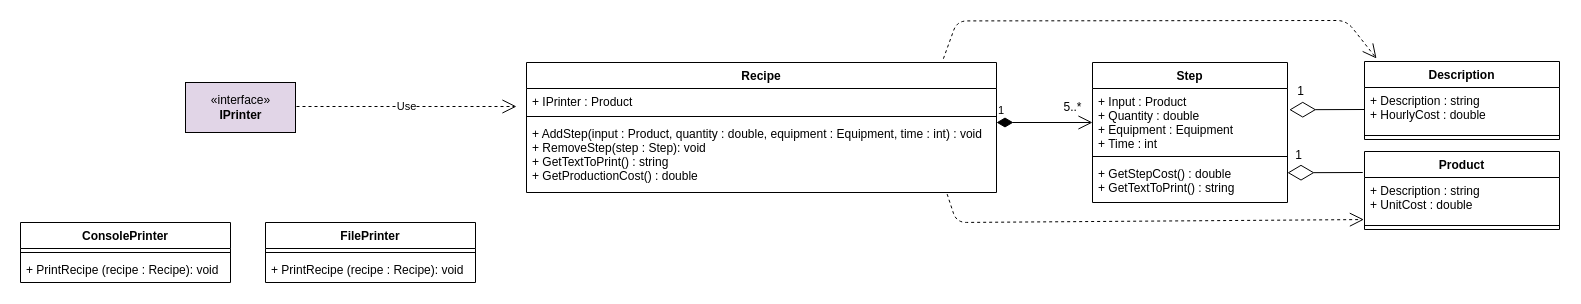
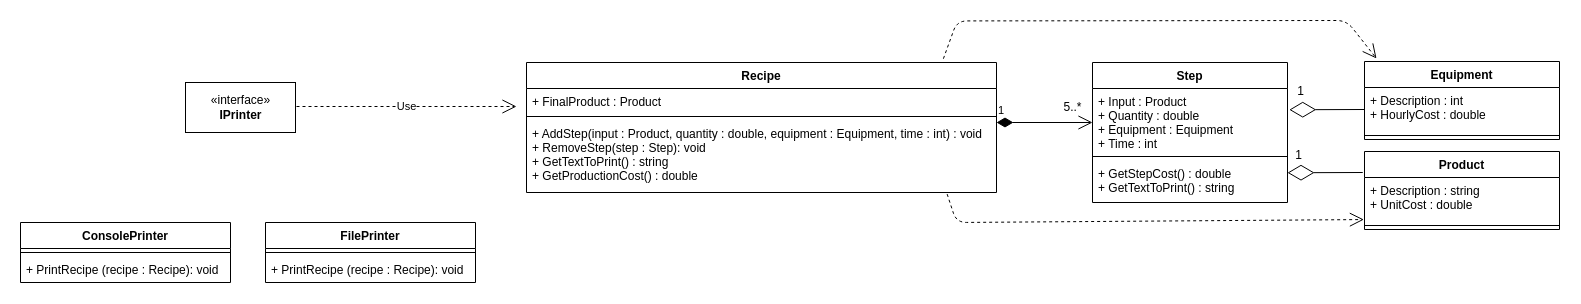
node "Description": label "Description" -> "Equipment"
node "+ Description : string + HourlyCost : double": label "+ Description : string + HourlyCost : double" -> "+ Description : int + HourlyCost : double"
node "+ IPrinter : Product": label "+ IPrinter : Product" -> "+ FinalProduct : Product"
node "«interface» IPrinter": fillcolor #e1d5e7 -> #ffffff
